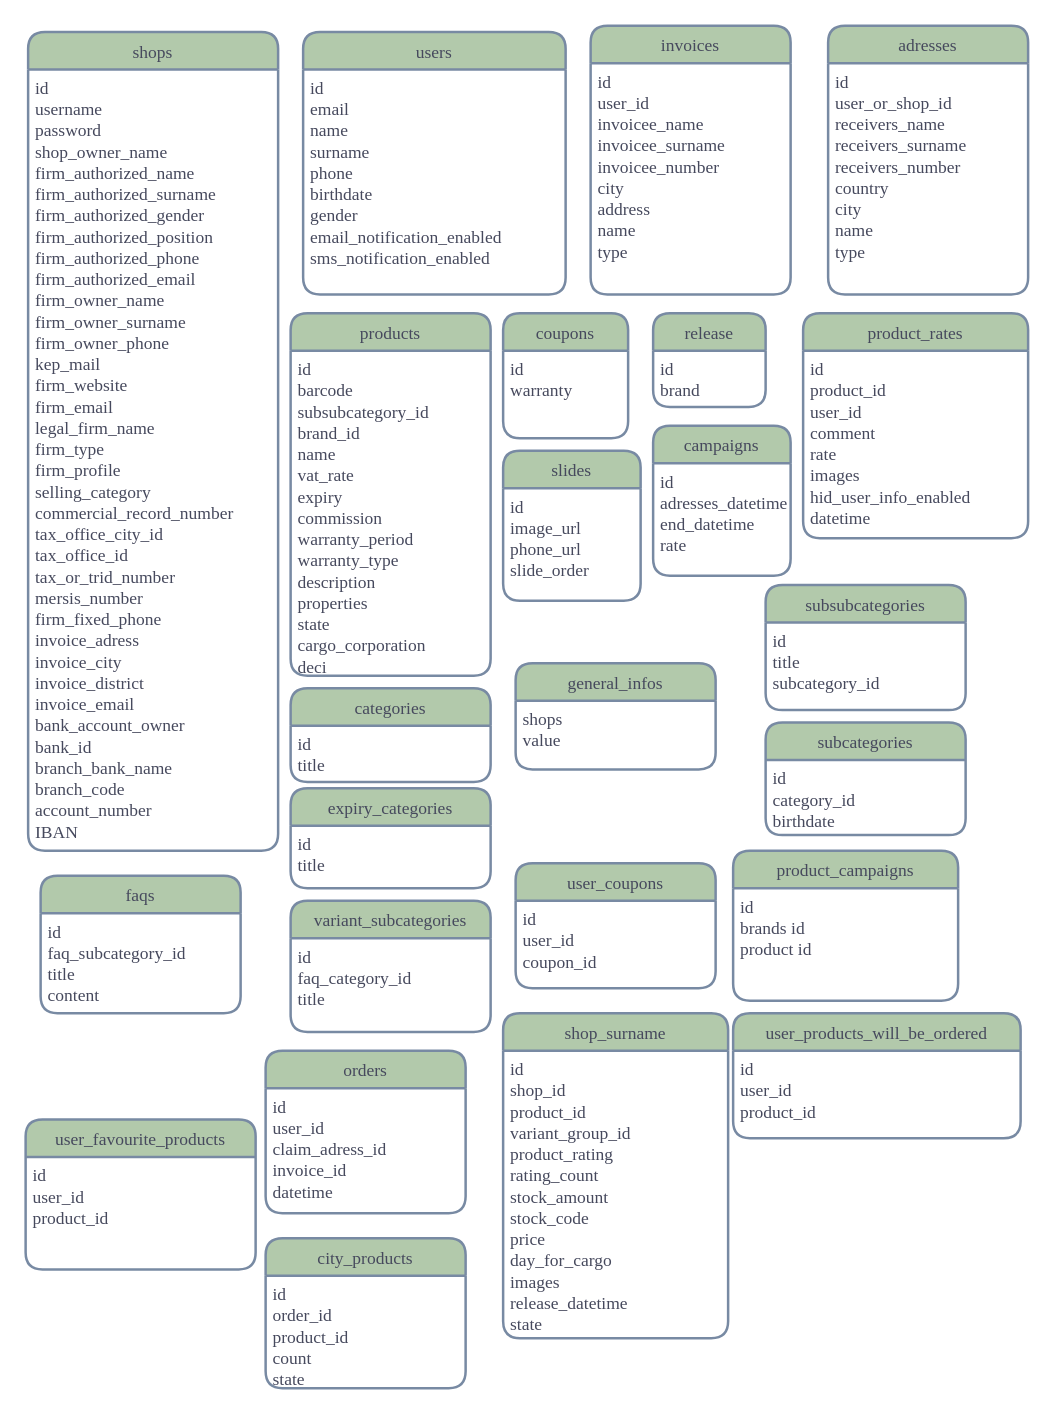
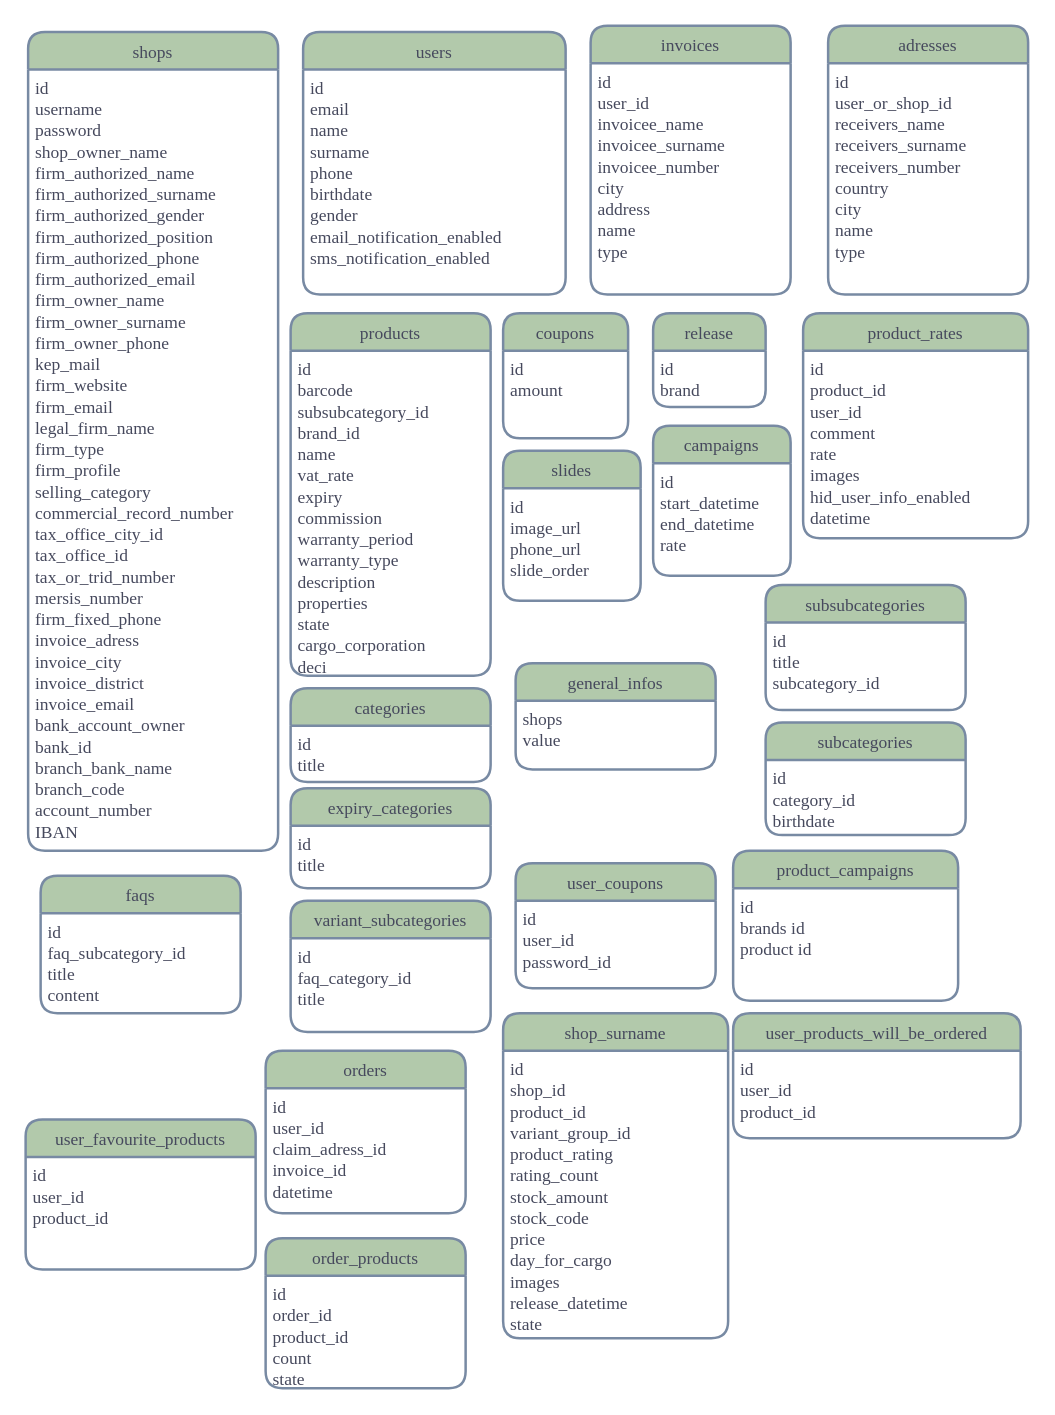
node "id warranty": label "id warranty" -> "id amount"
node "id adresses_datetime end_datetime rate": label "id adresses_datetime end_datetime rate" -> "id start_datetime end_datetime rate"
node "id user_id coupon_id": label "id user_id coupon_id" -> "id user_id password_id"
node "city_products": label "city_products" -> "order_products"
